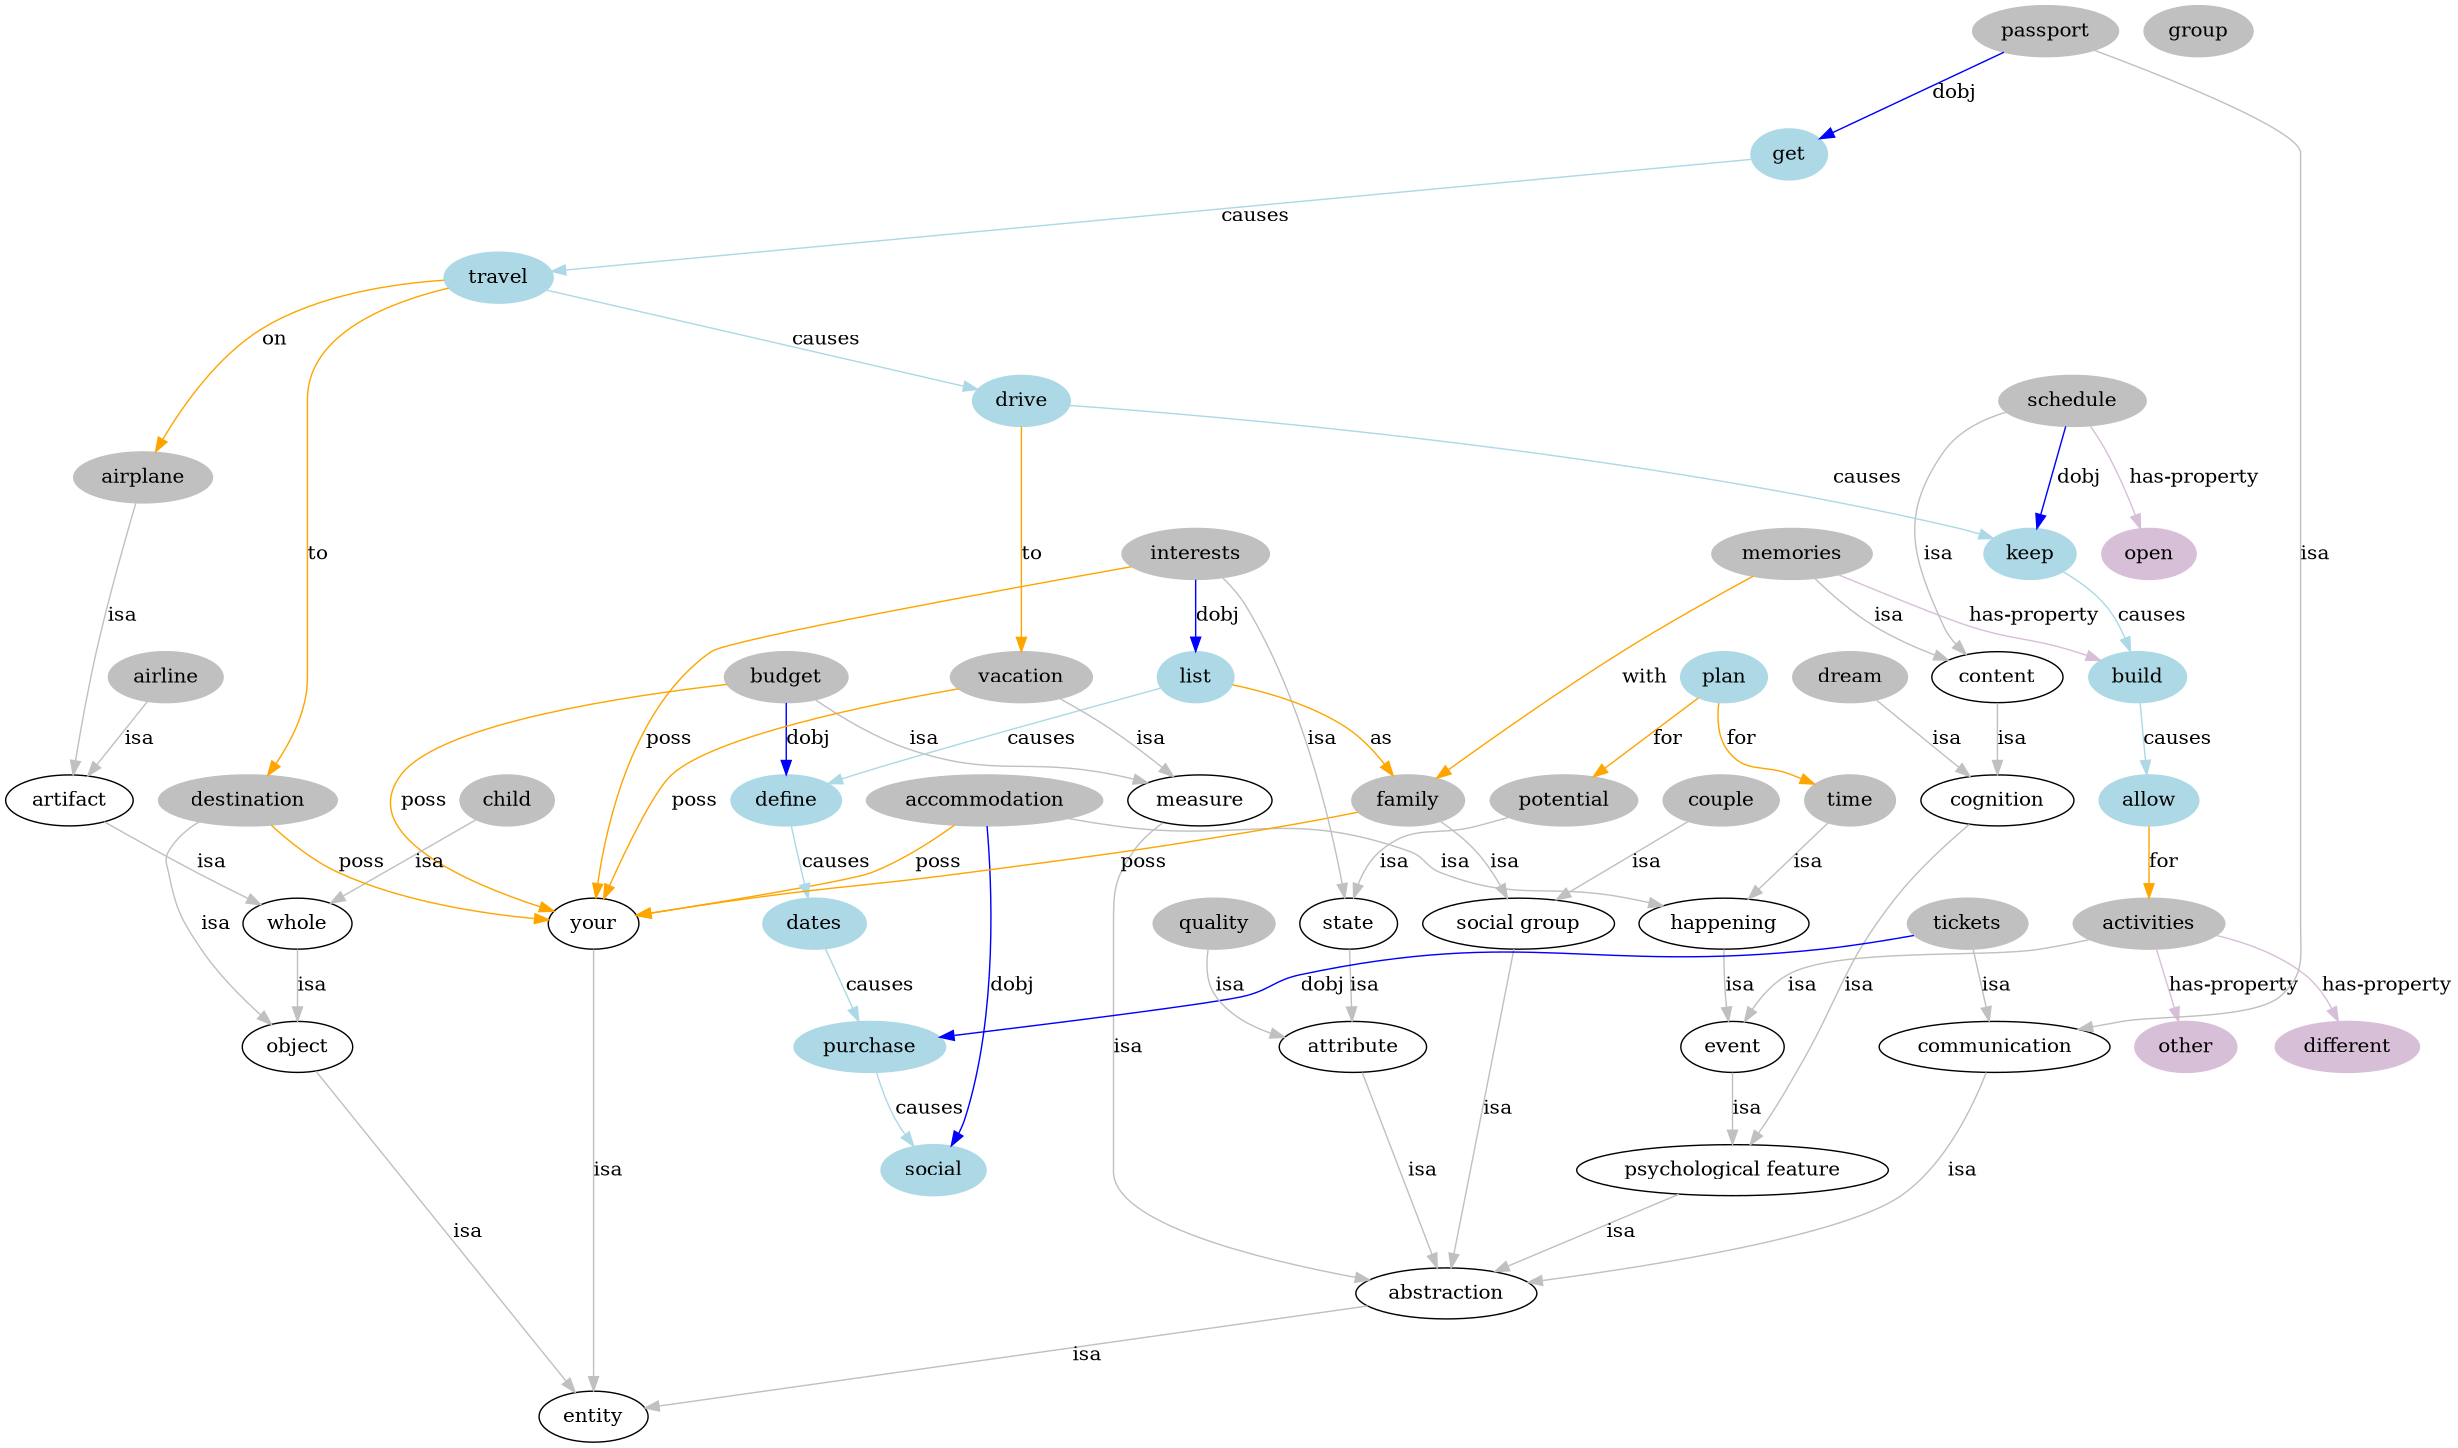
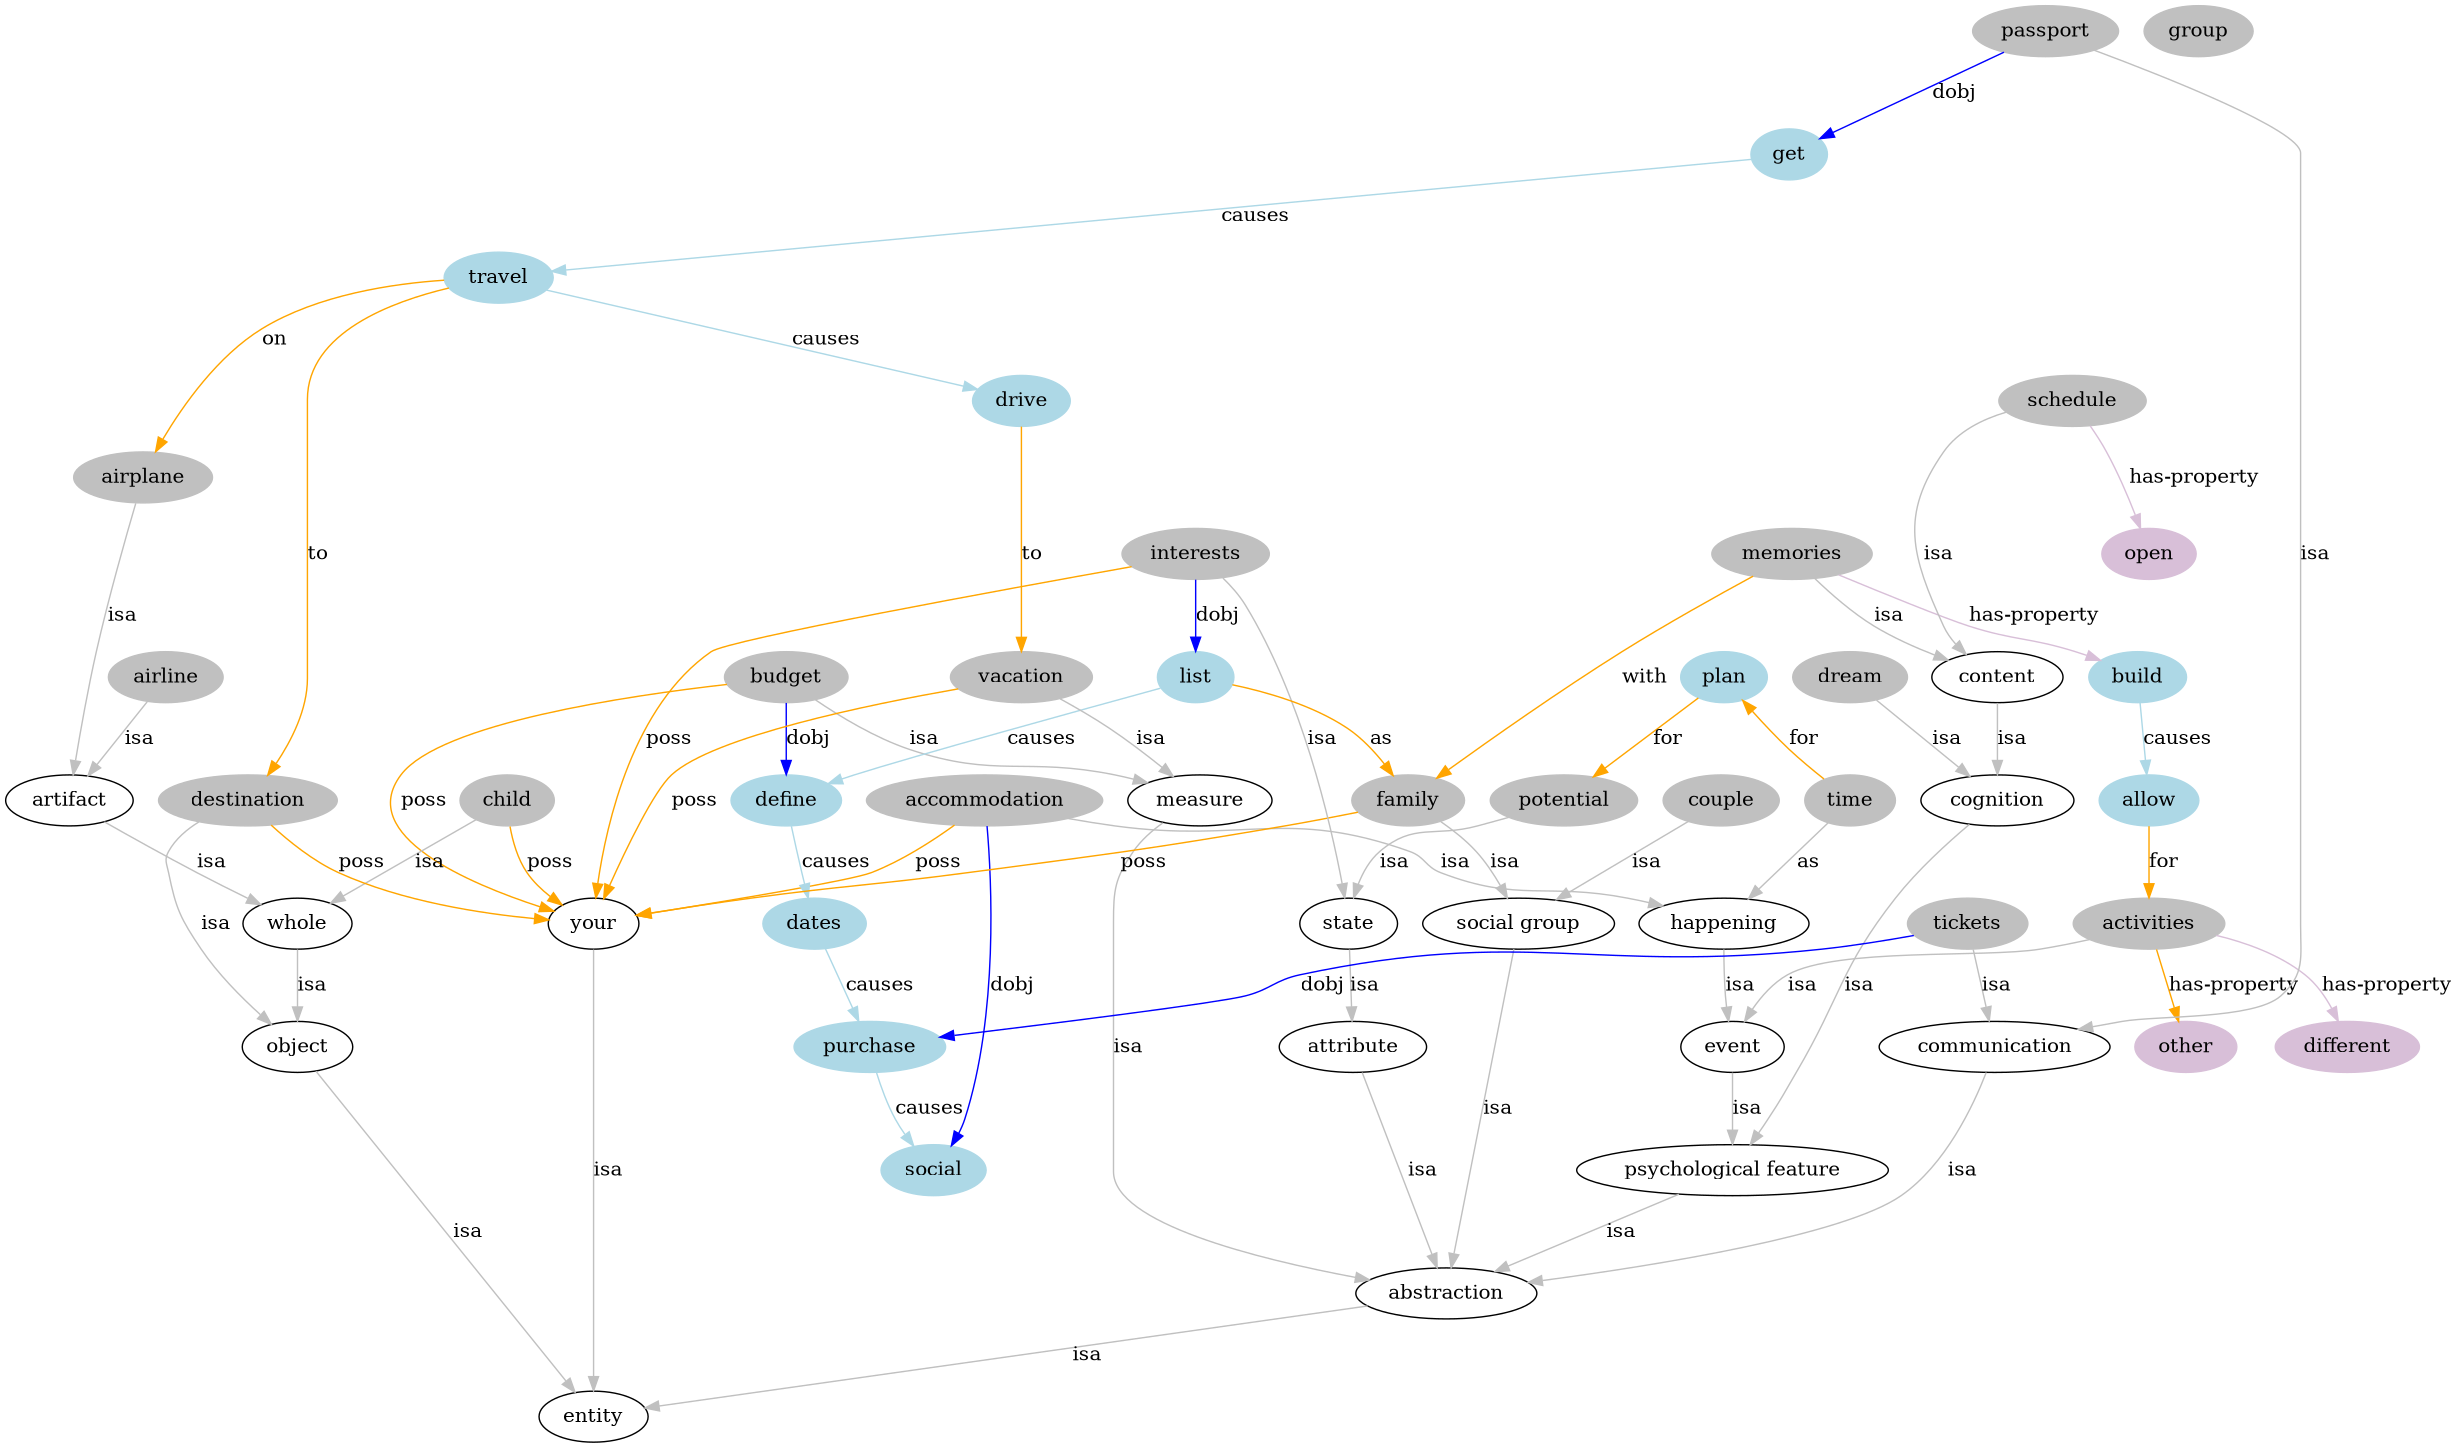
node "keep": removed
edge "plan" -> "time": reversed
edge "time" -> "happening": label "isa" -> "as"
edge "child" -> "your": added, label "poss"
node "quality": removed
edge "activities" -> "other": color thistle -> orange
